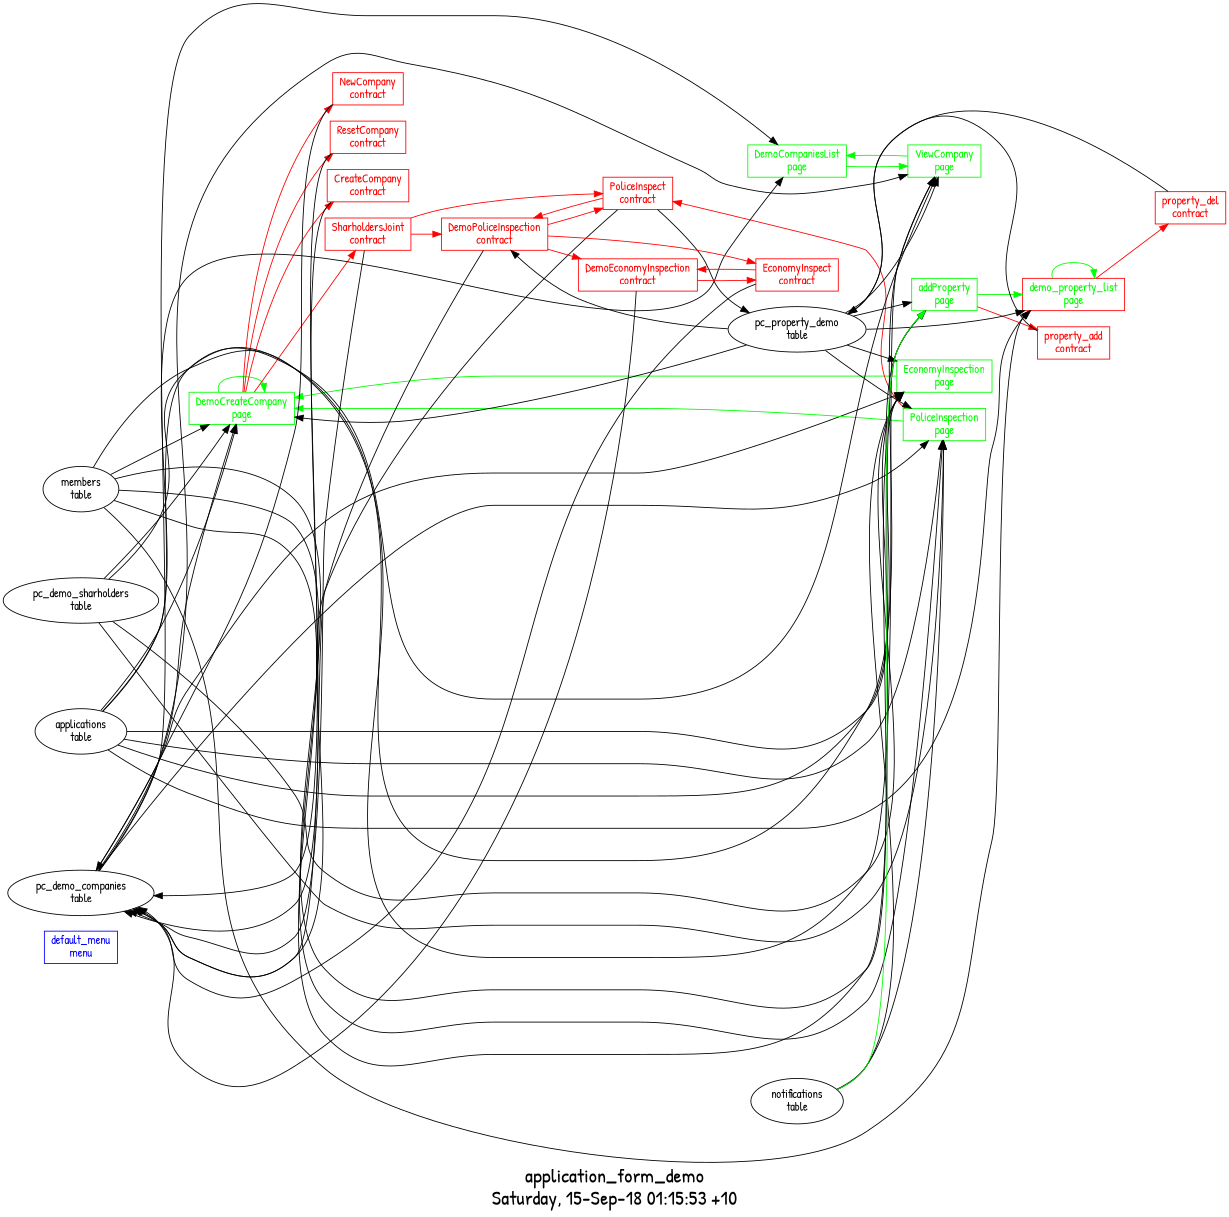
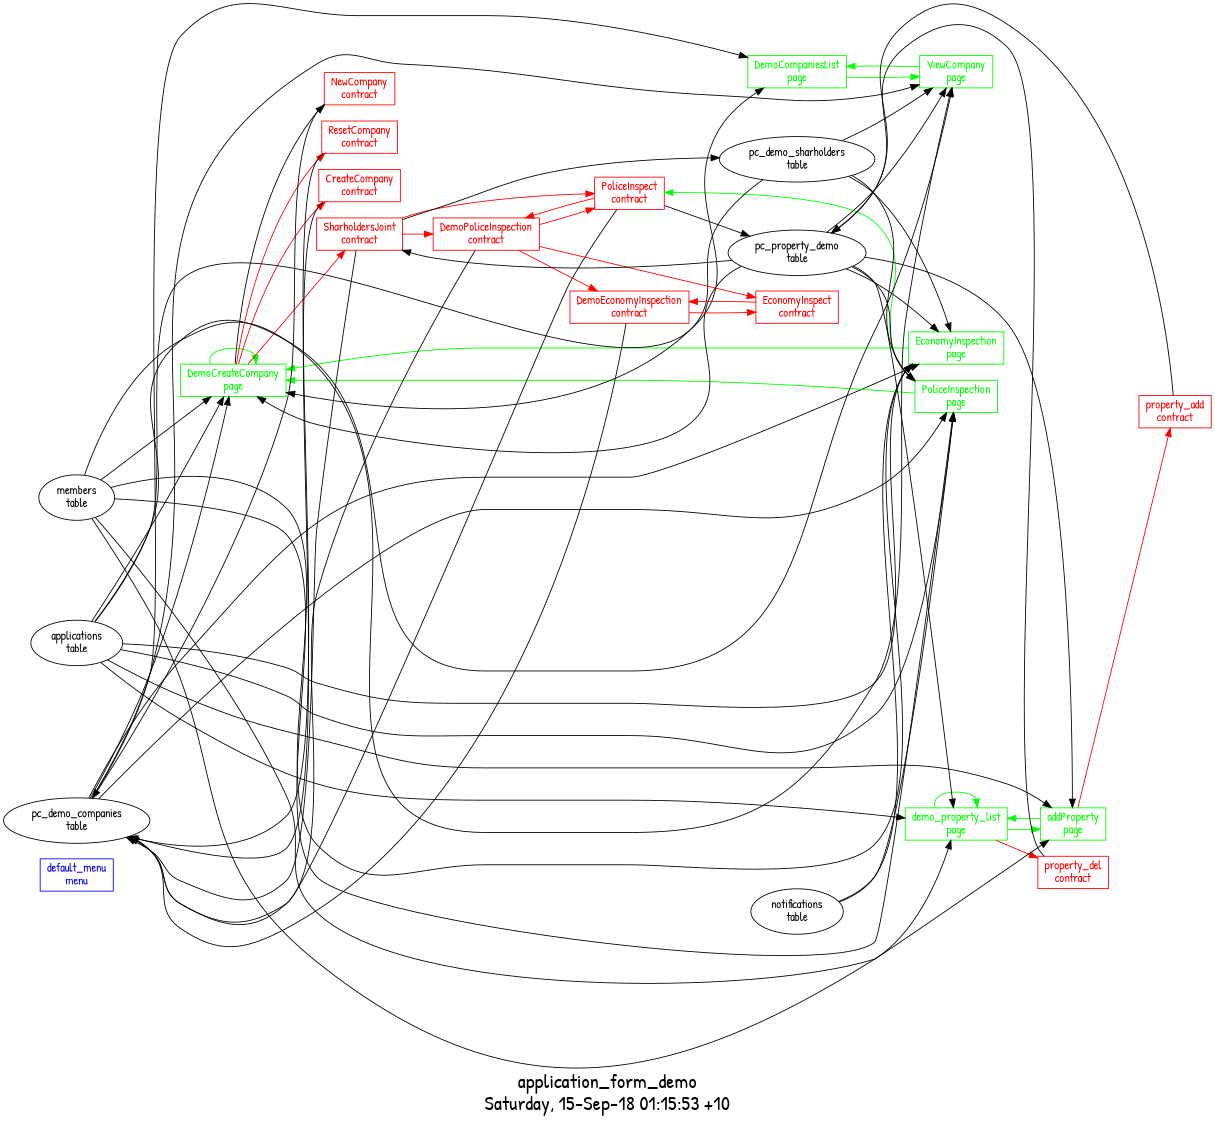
edge "SharholdersJoint contract" -> "pc_demo_sharholders table": added
edge "DemoCreateCompany page" -> "NewCompany contract": color red -> black
edge "PoliceInspection page" -> "PoliceInspect contract": color red -> green
node "demo_property_list page": color red -> green
edge "pc_property_demo table" -> "DemoPoliceInspection contract": now "pc_property_demo table" -> "SharholdersJoint contract"
edge "EconomyInspect contract" -> "pc_demo_companies table": removed
edge "notifications table" -> "addProperty page": now "demo_property_list page" -> "addProperty page"
